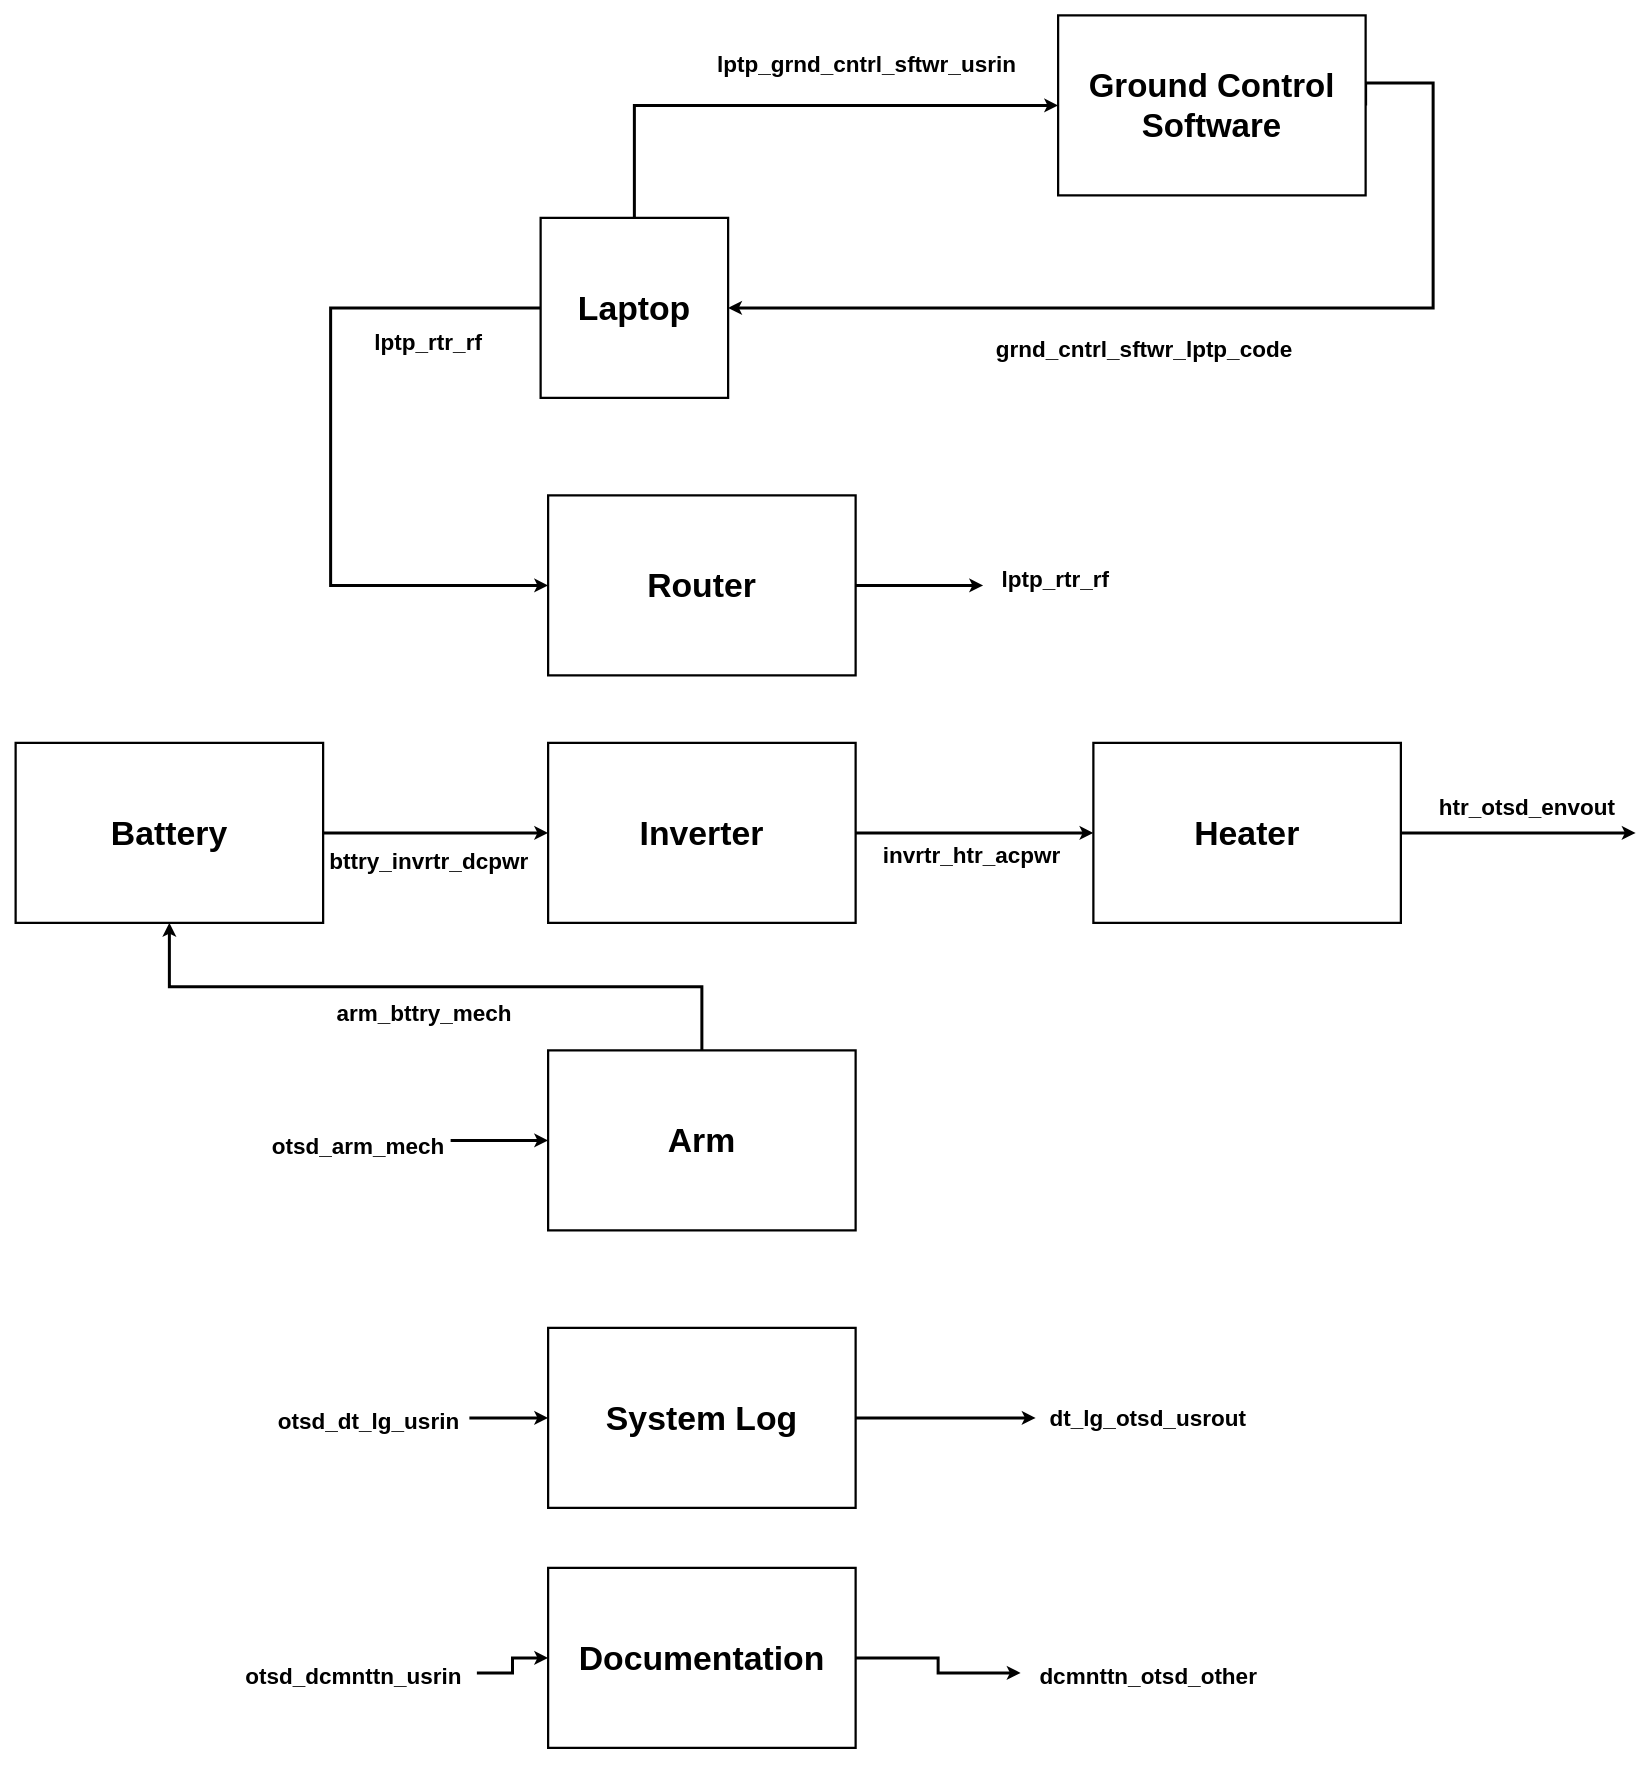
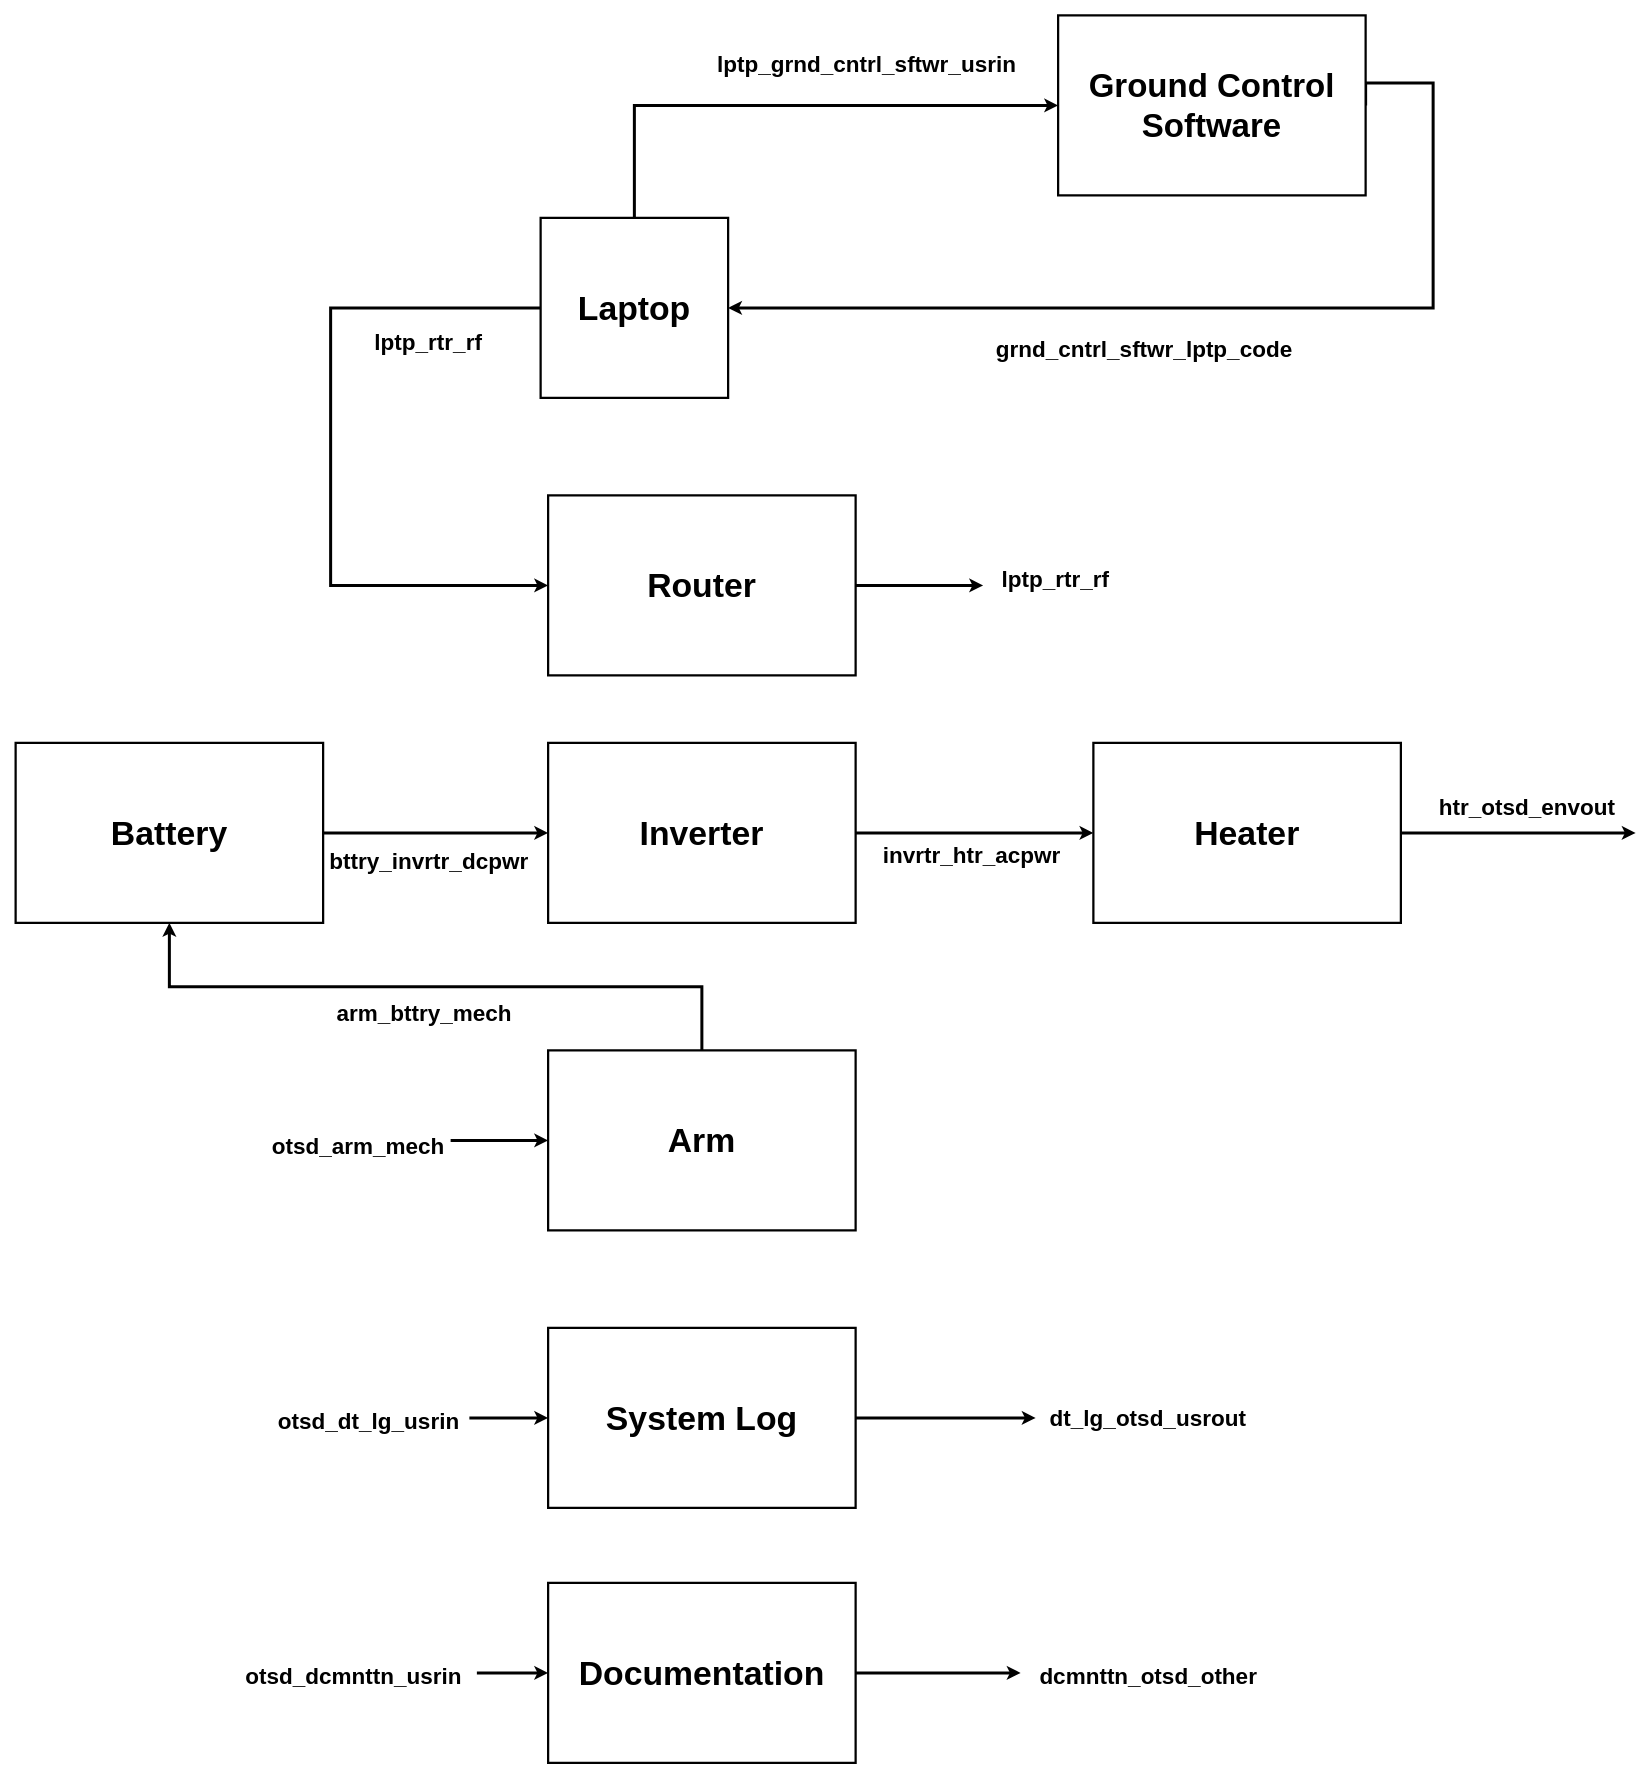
node "Documentation": moved (702, 1658) -> (702, 1673)
